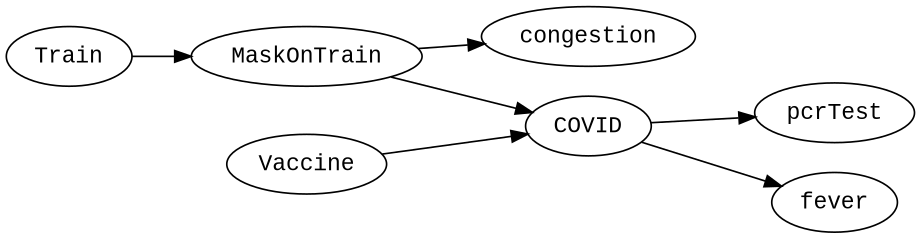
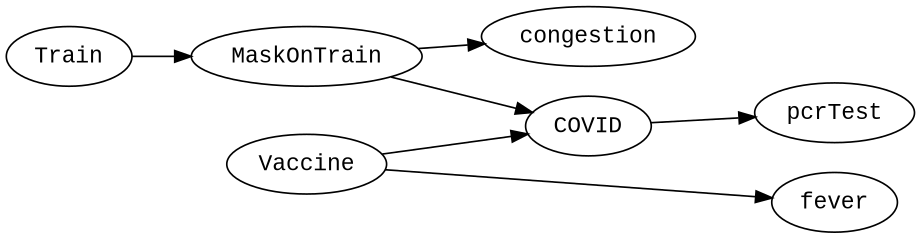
edge "COVID" -> "fever": now "Vaccine" -> "fever"
